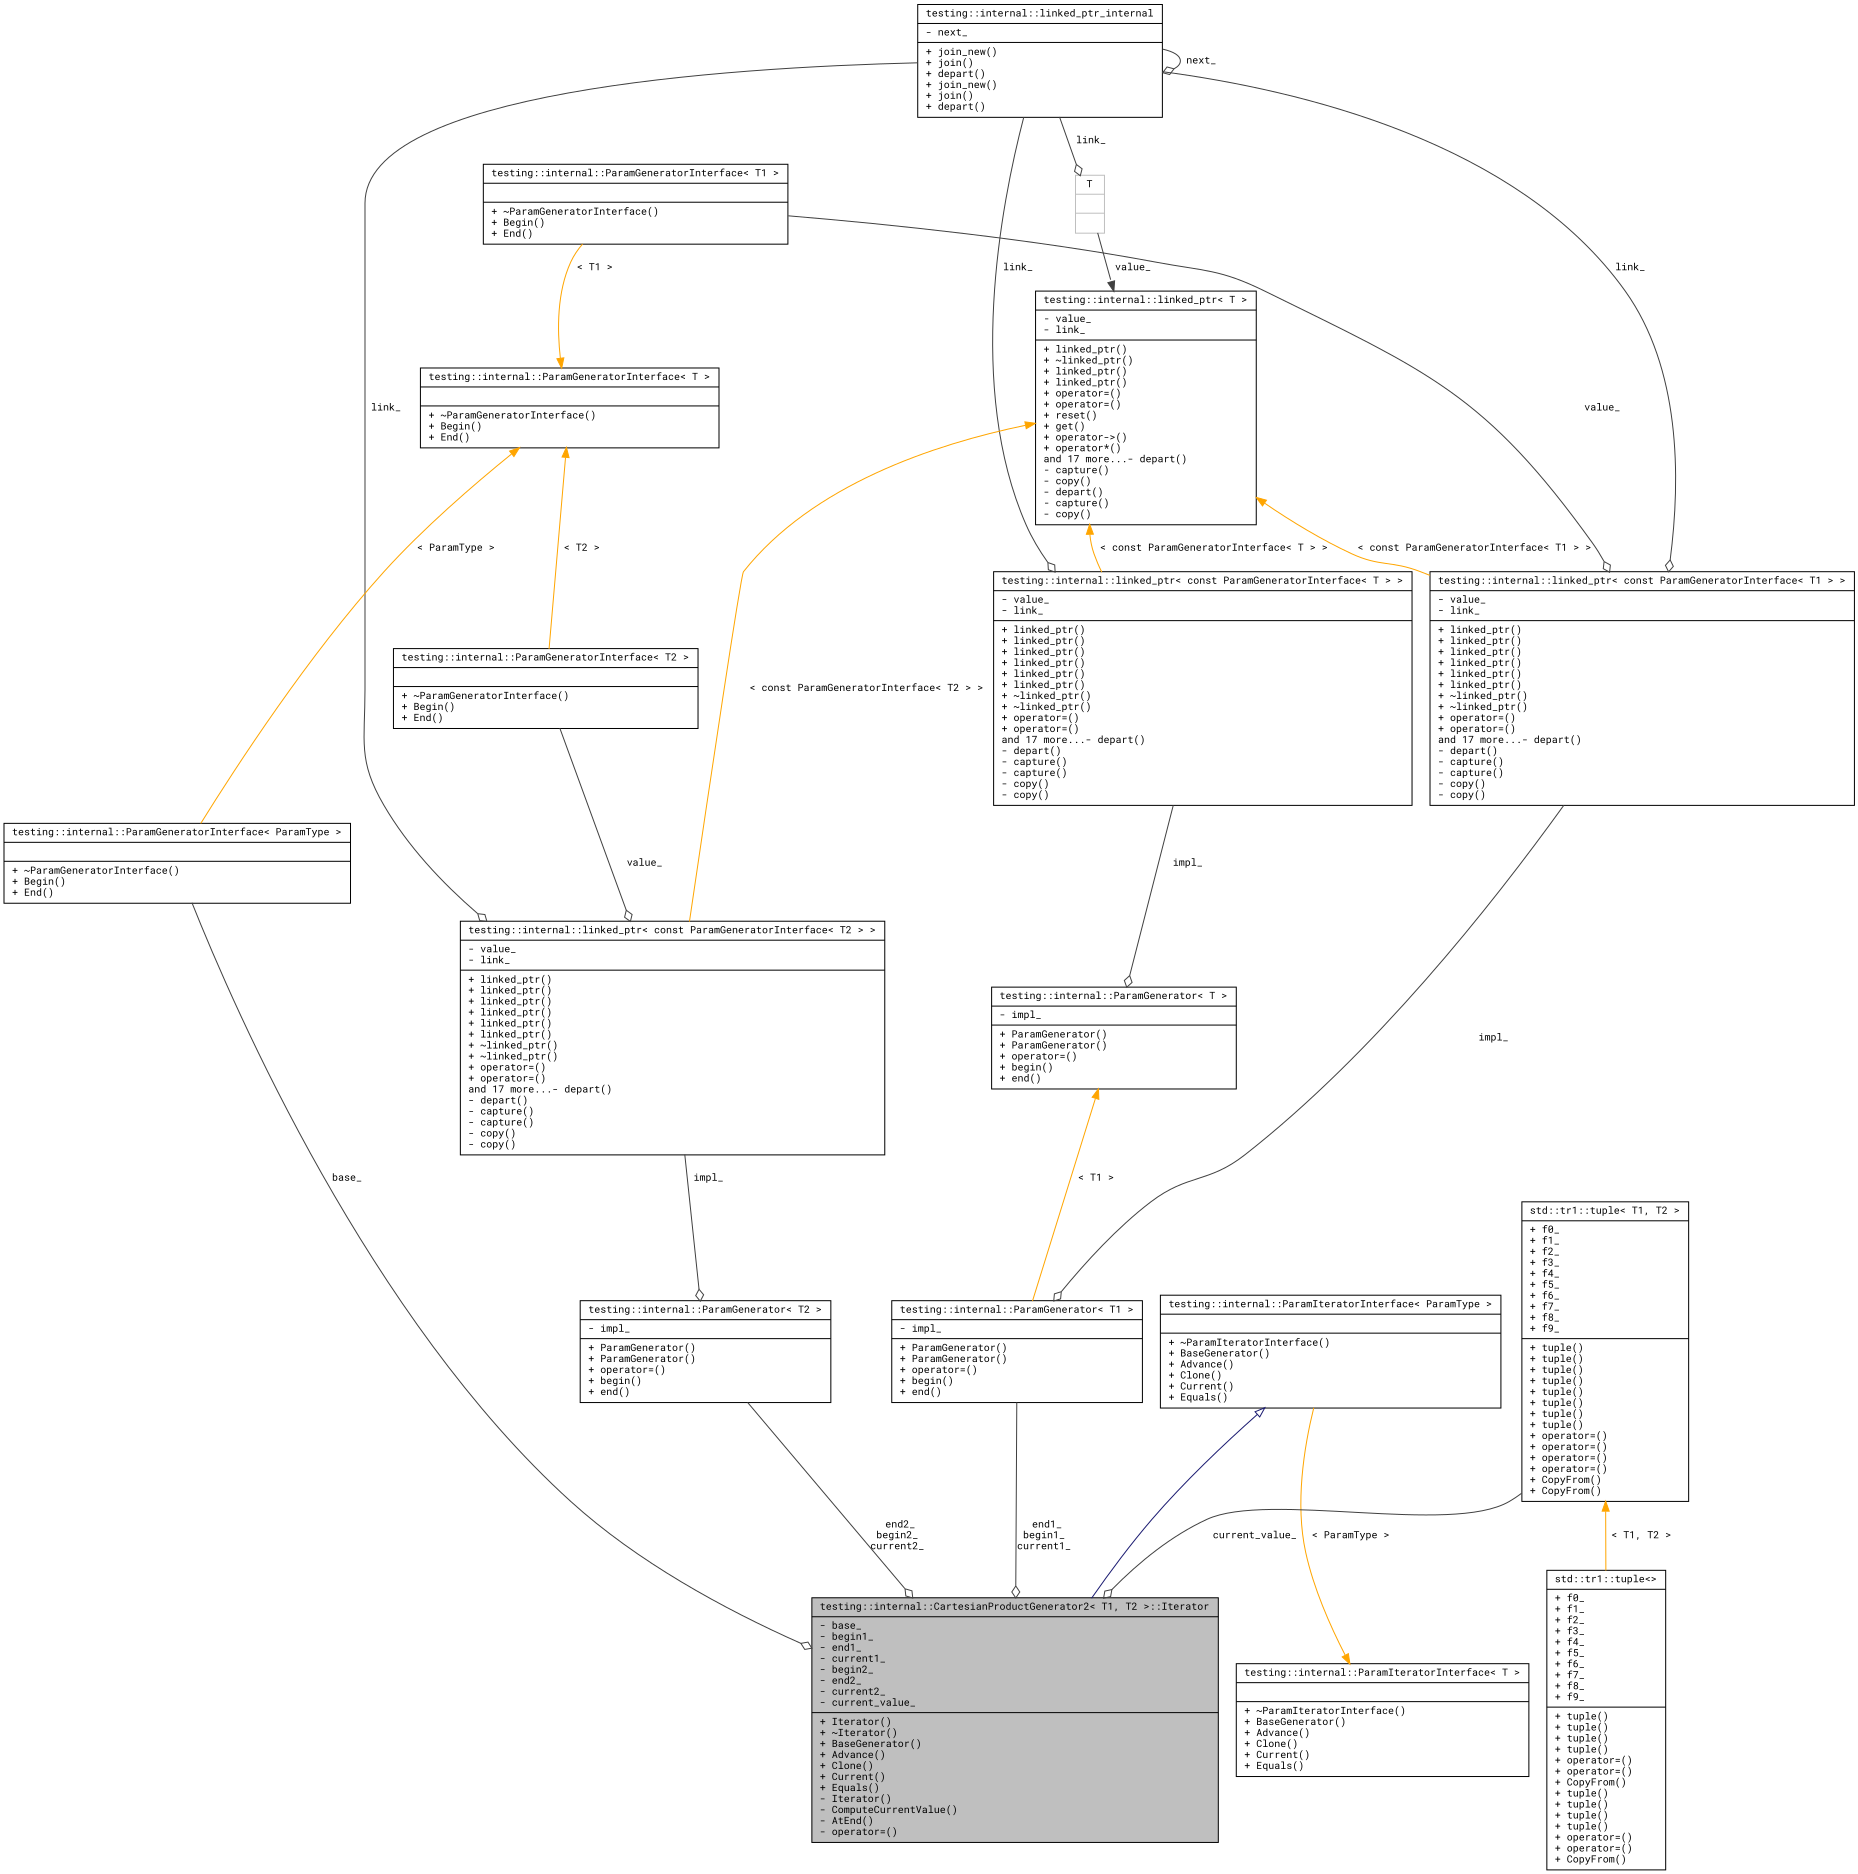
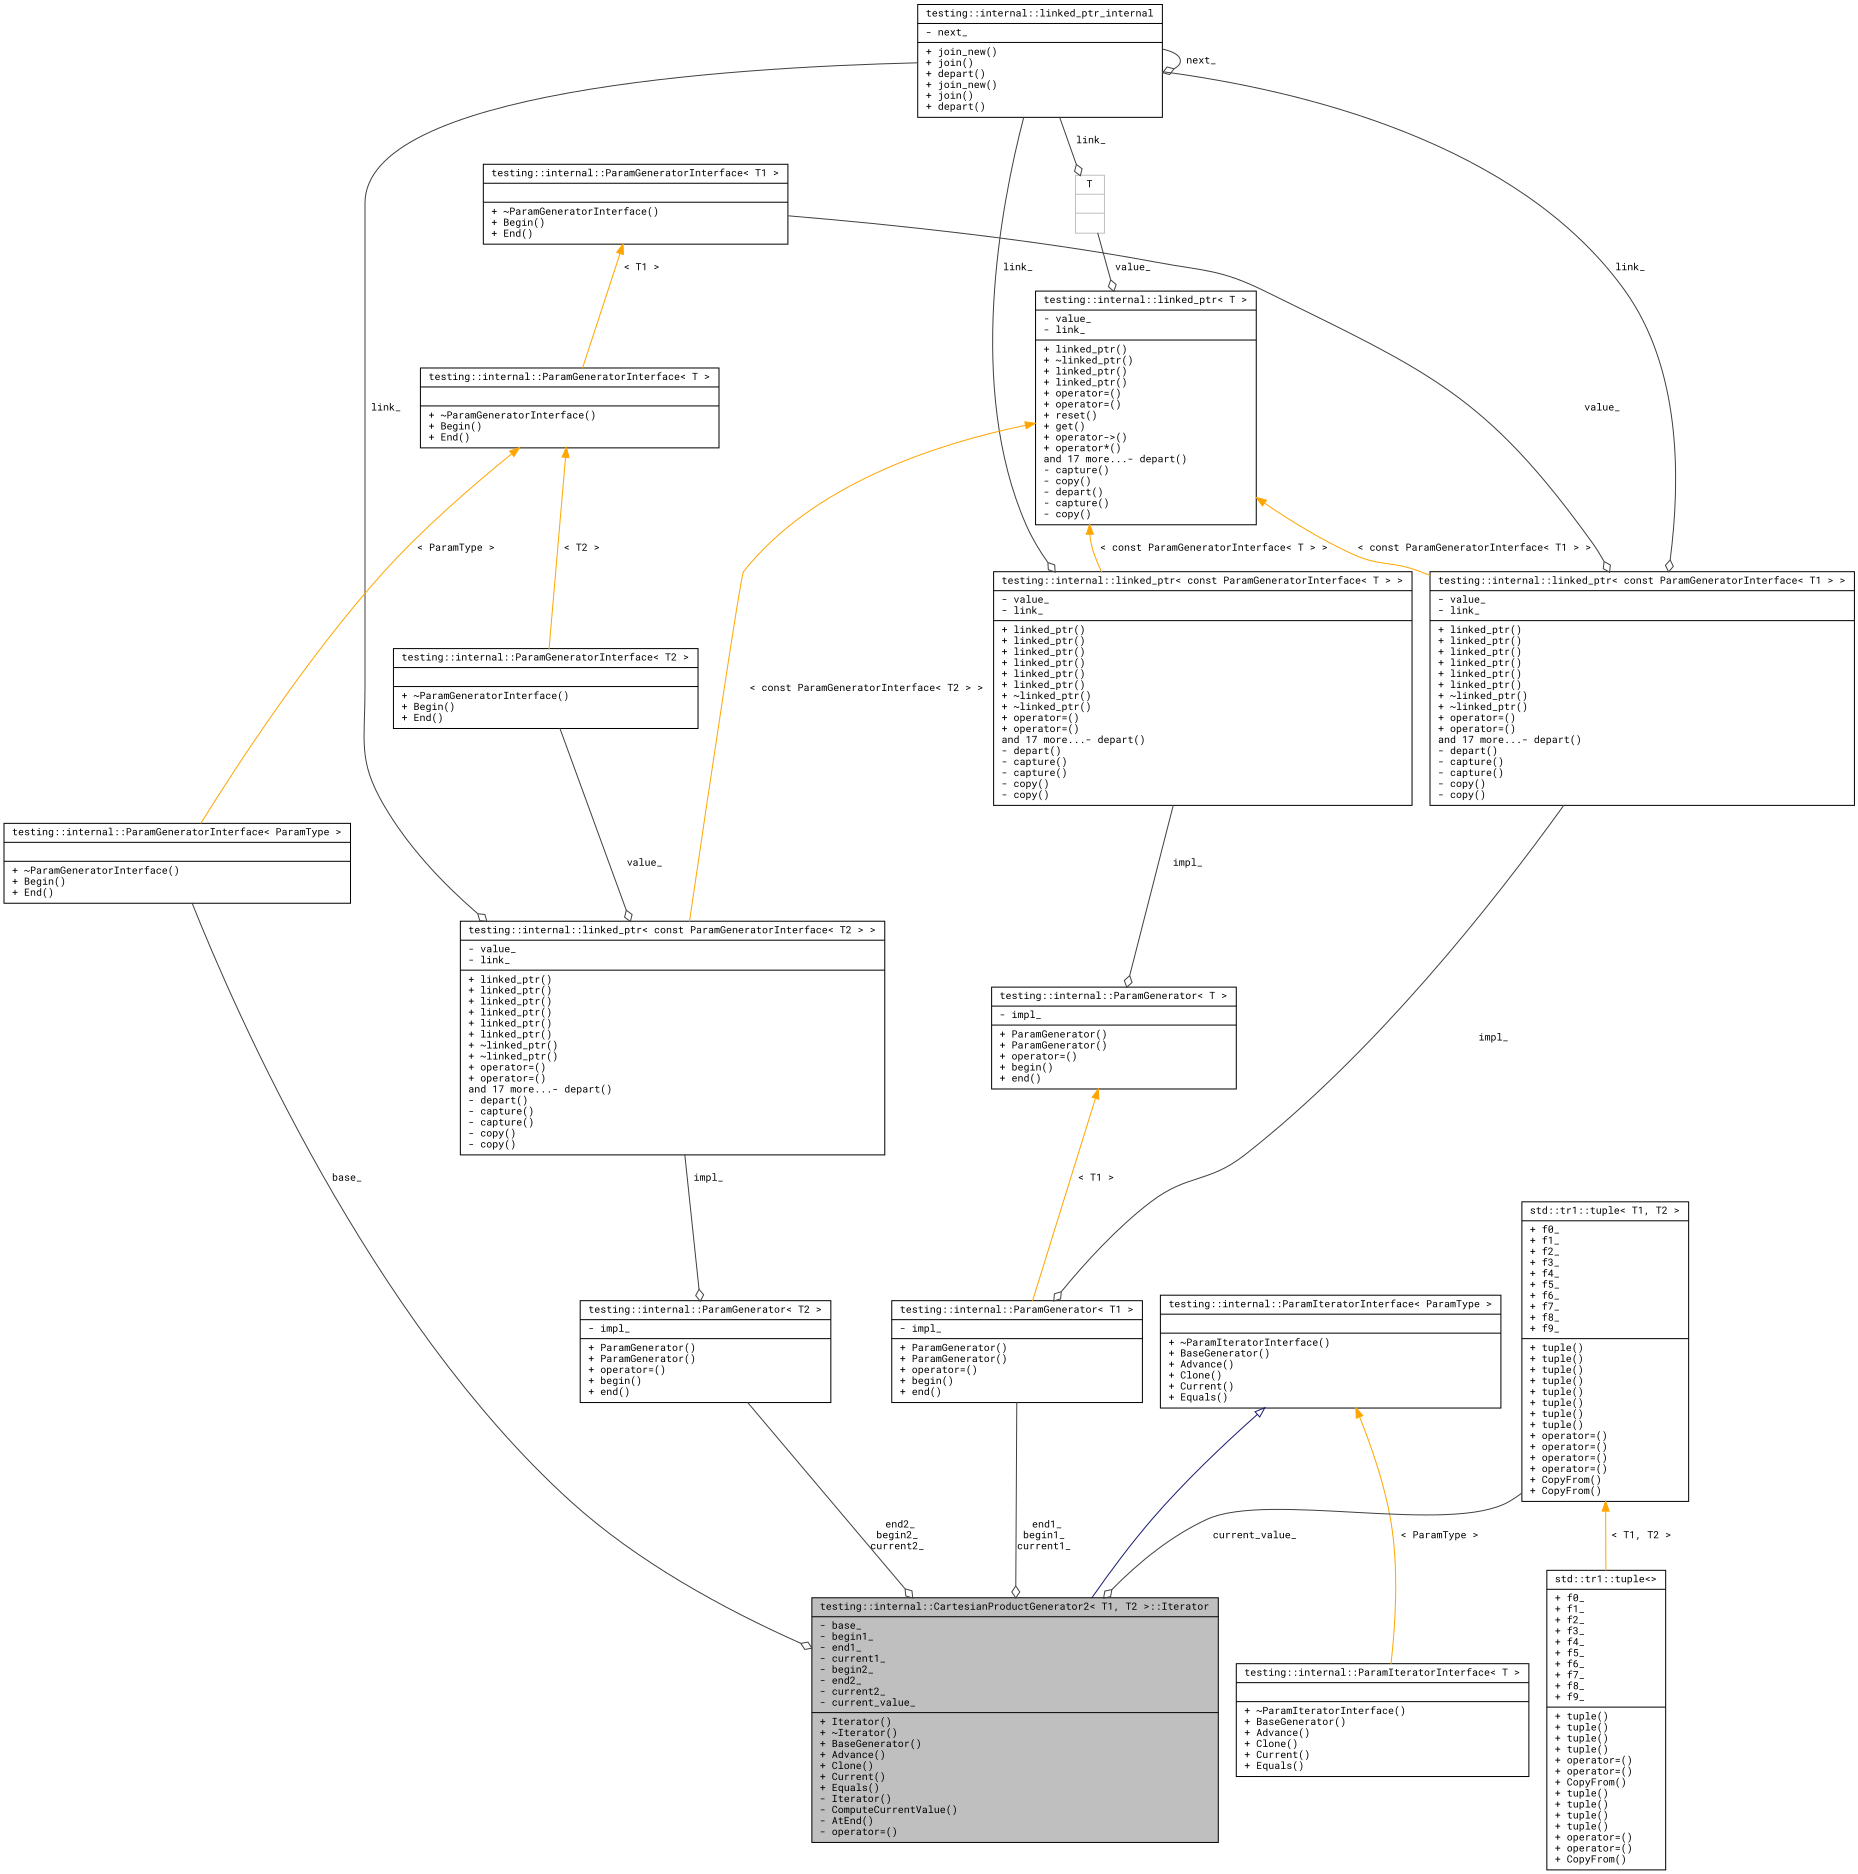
edge "T" -> "testing::internal::linked_ptr< T >": arrowhead normal -> odiamond
edge "testing::internal::ParamGeneratorInterface< T1 >" -> "testing::internal::ParamGeneratorInterface< T >": reversed
edge "testing::internal::ParamIteratorInterface< ParamType >" -> "testing::internal::ParamIteratorInterface< T >": reversed
